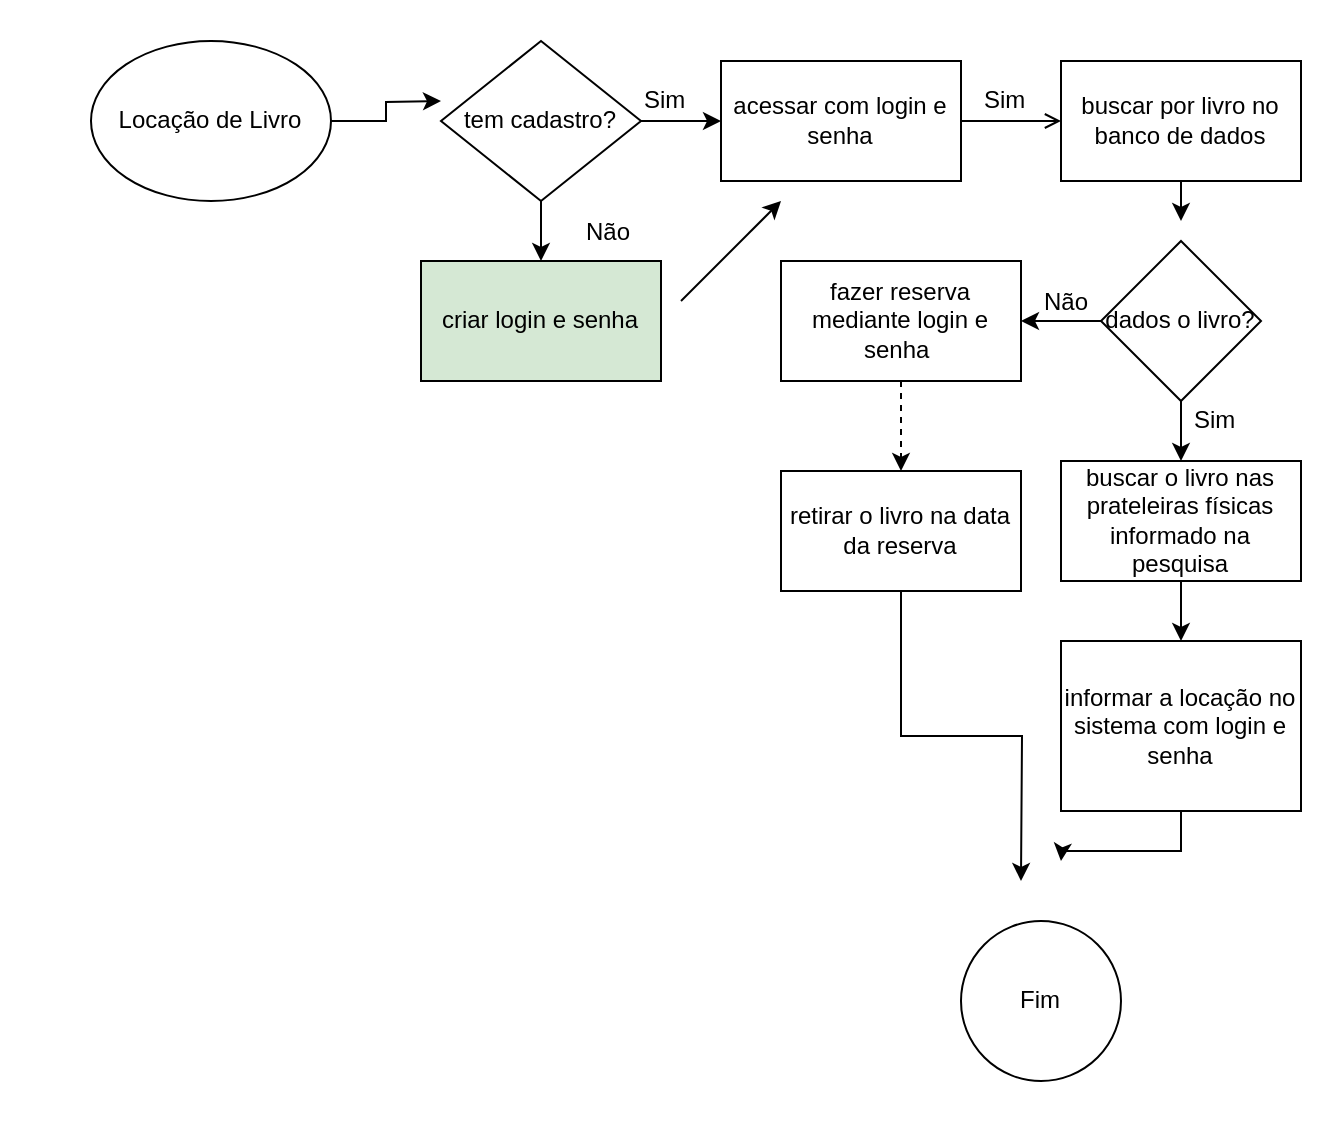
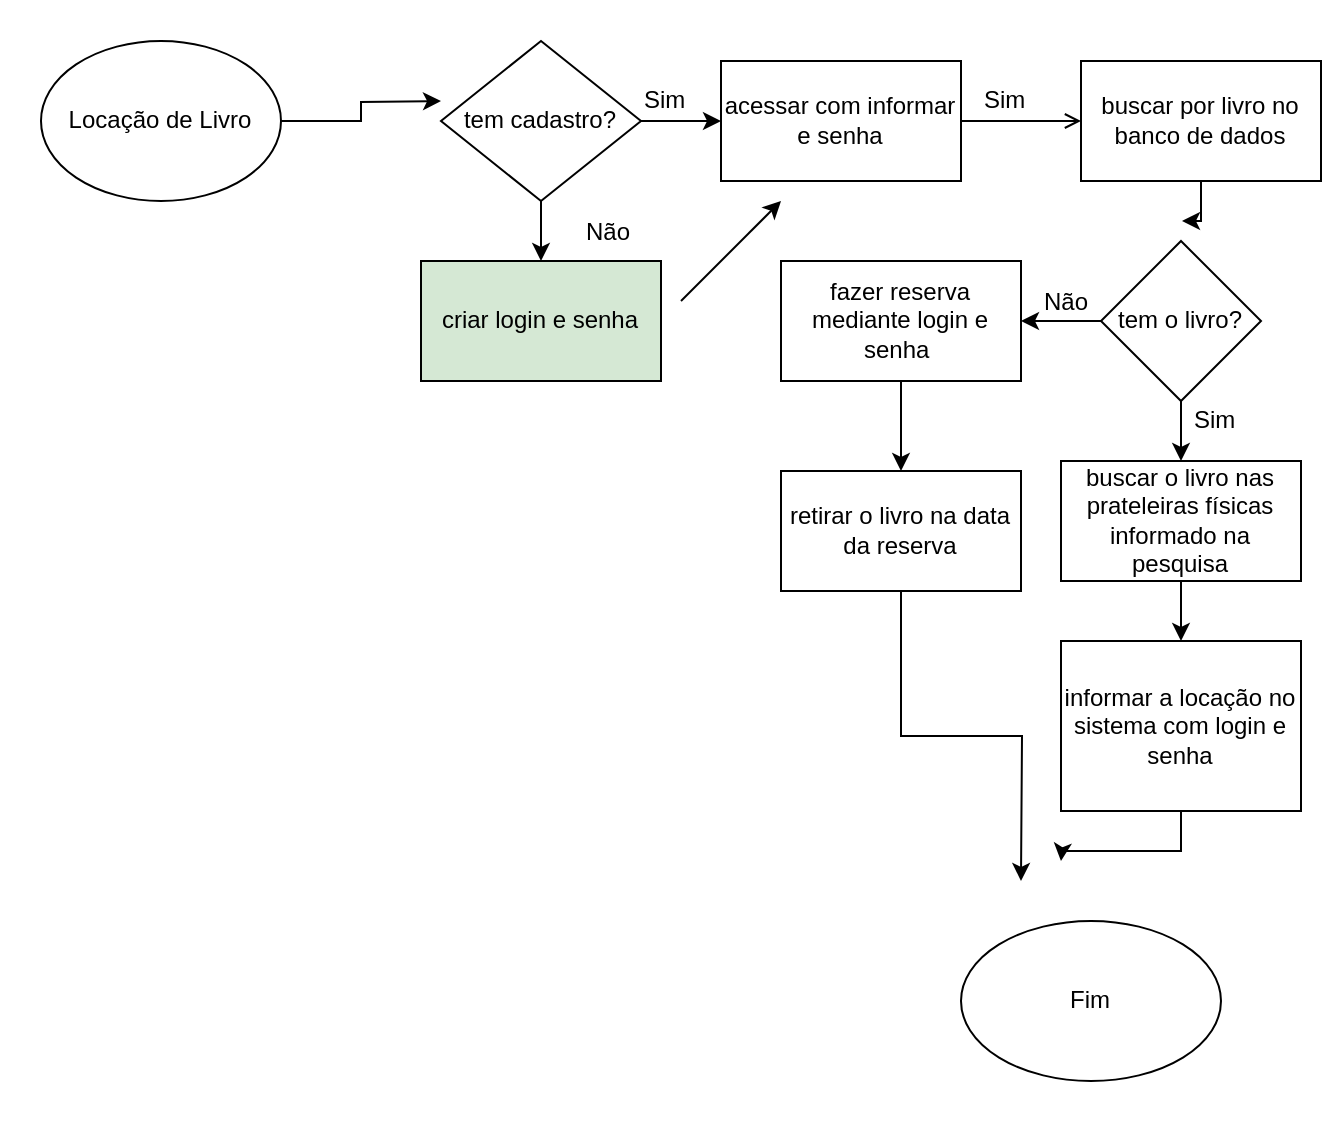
node "Locação de Livro": moved (211, 121) -> (161, 121)
node "acessar com login e senha": label "acessar com login e senha" -> "acessar com informar e senha"
node "buscar por livro no banco de dados": moved (1181, 121) -> (1201, 121)
node "dados o livro?": label "dados o livro?" -> "tem o livro?"
edge "fazer reserva mediante login e senha" -> "retirar o livro na data da reserva": style dashed -> solid
node "Fim": size 160x160 -> 260x160
